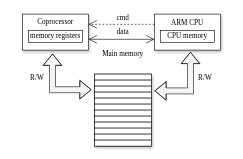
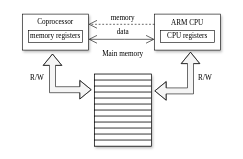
node "cmd": label "cmd" -> "memory"
node "CPU memory": label "CPU memory" -> "CPU registers"
